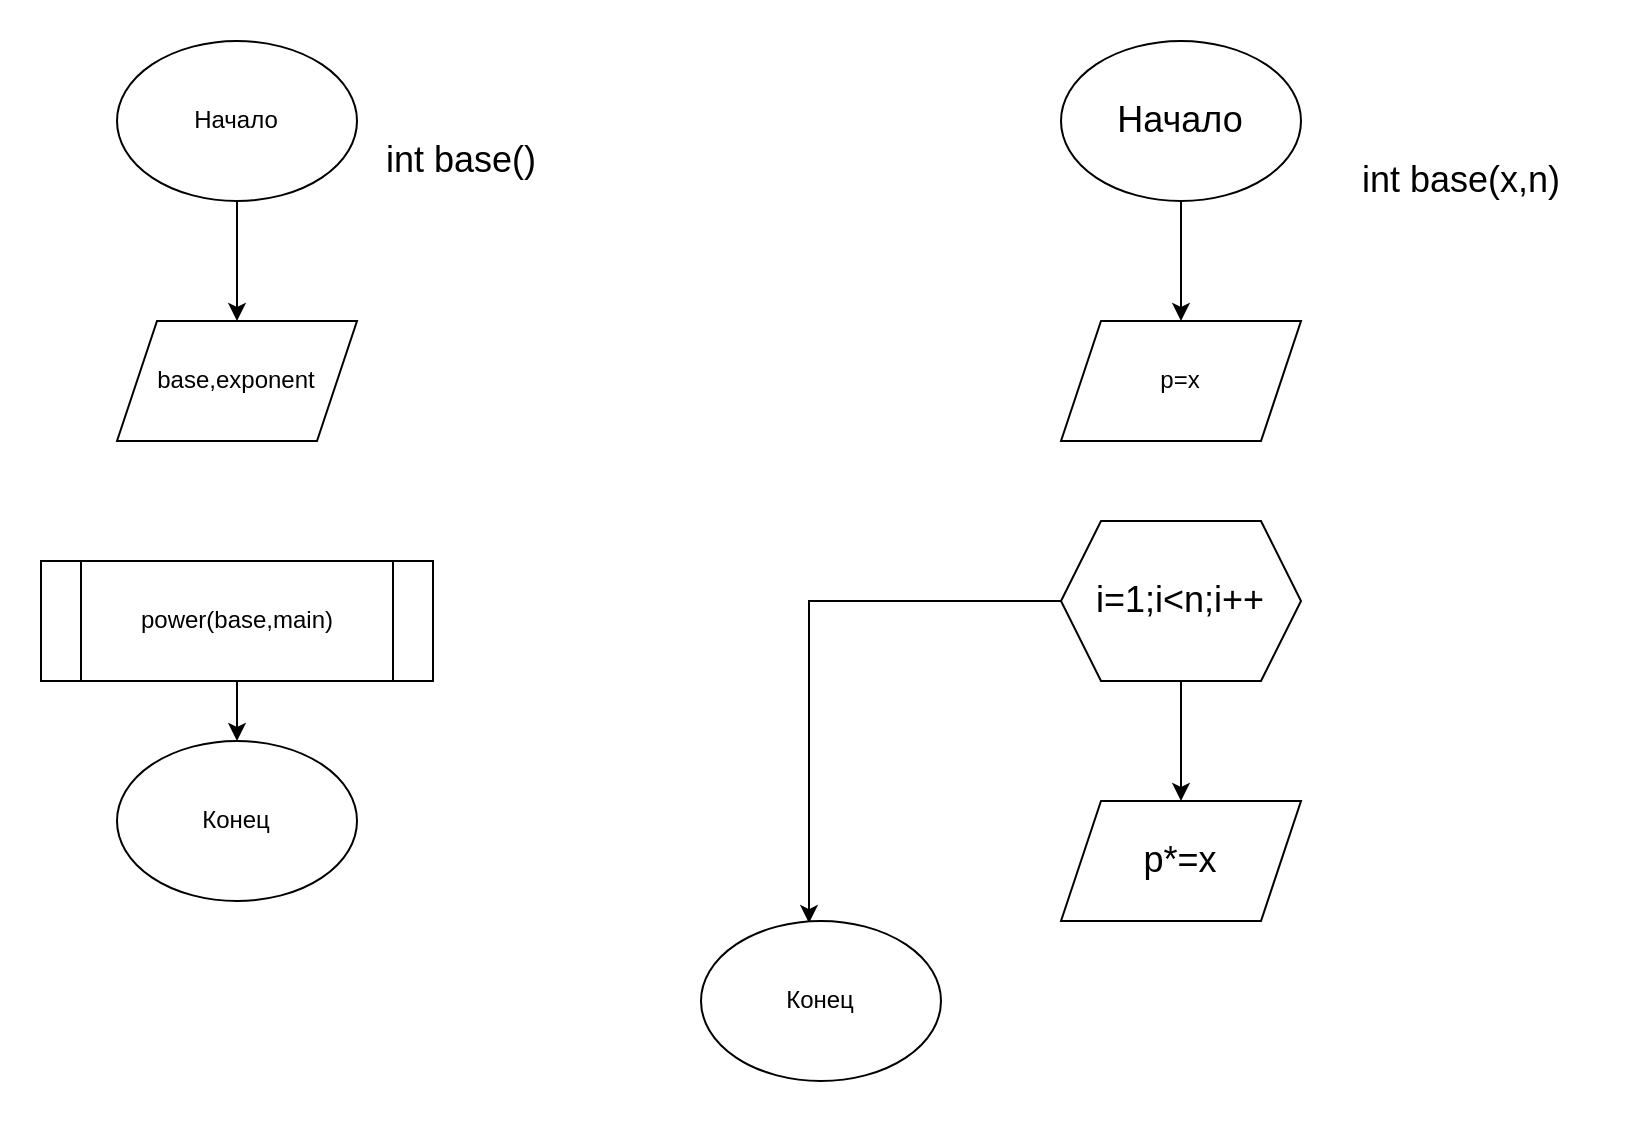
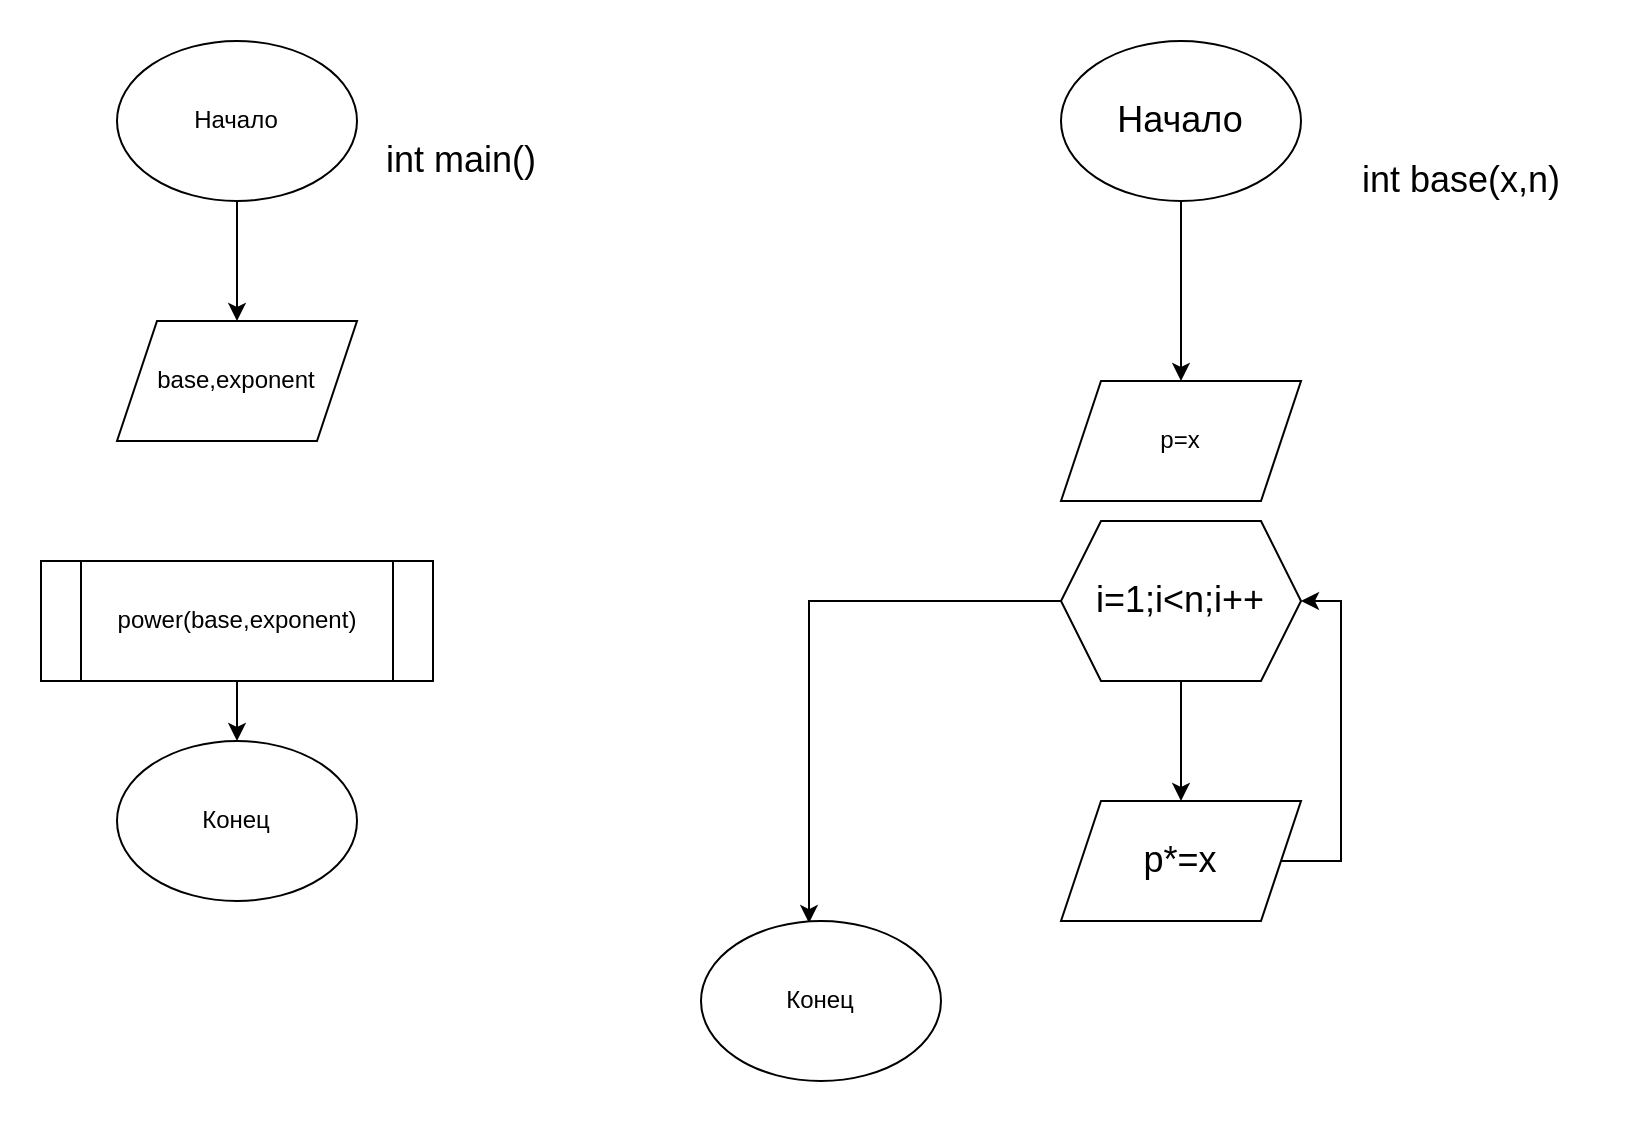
node "int base()": label "int base()" -> "int main()"
node "p=x": moved (1181, 381) -> (1181, 441)
node "power(base,main)": label "power(base,main)" -> "power(base,exponent)"
edge "p*=x" -> "i=1;i<n;i++": added
